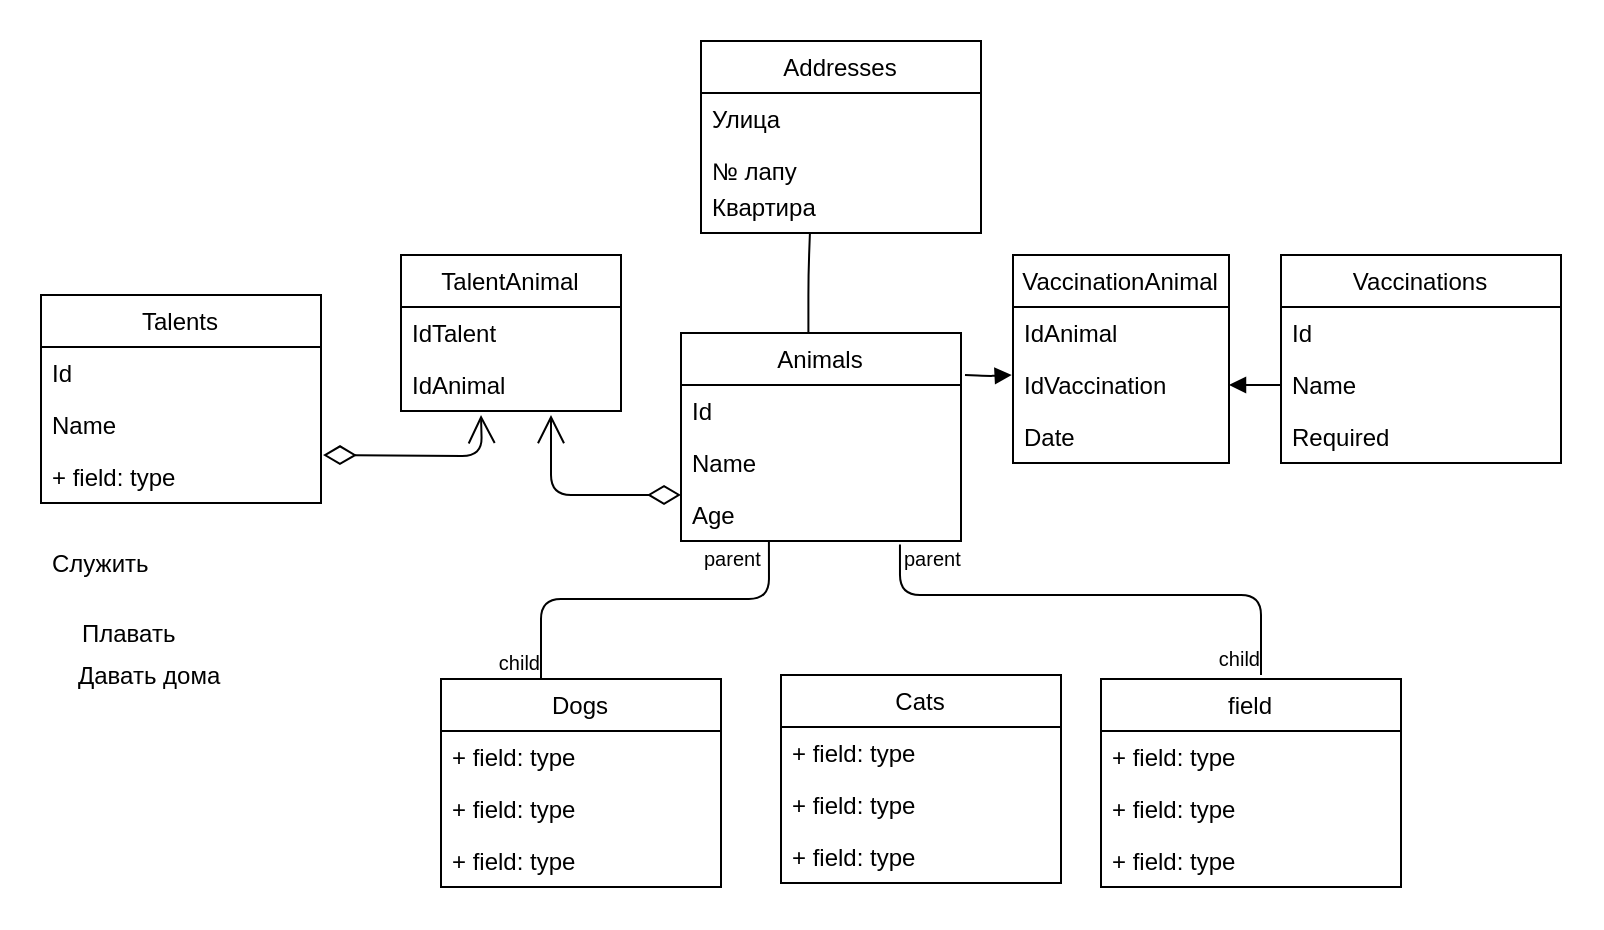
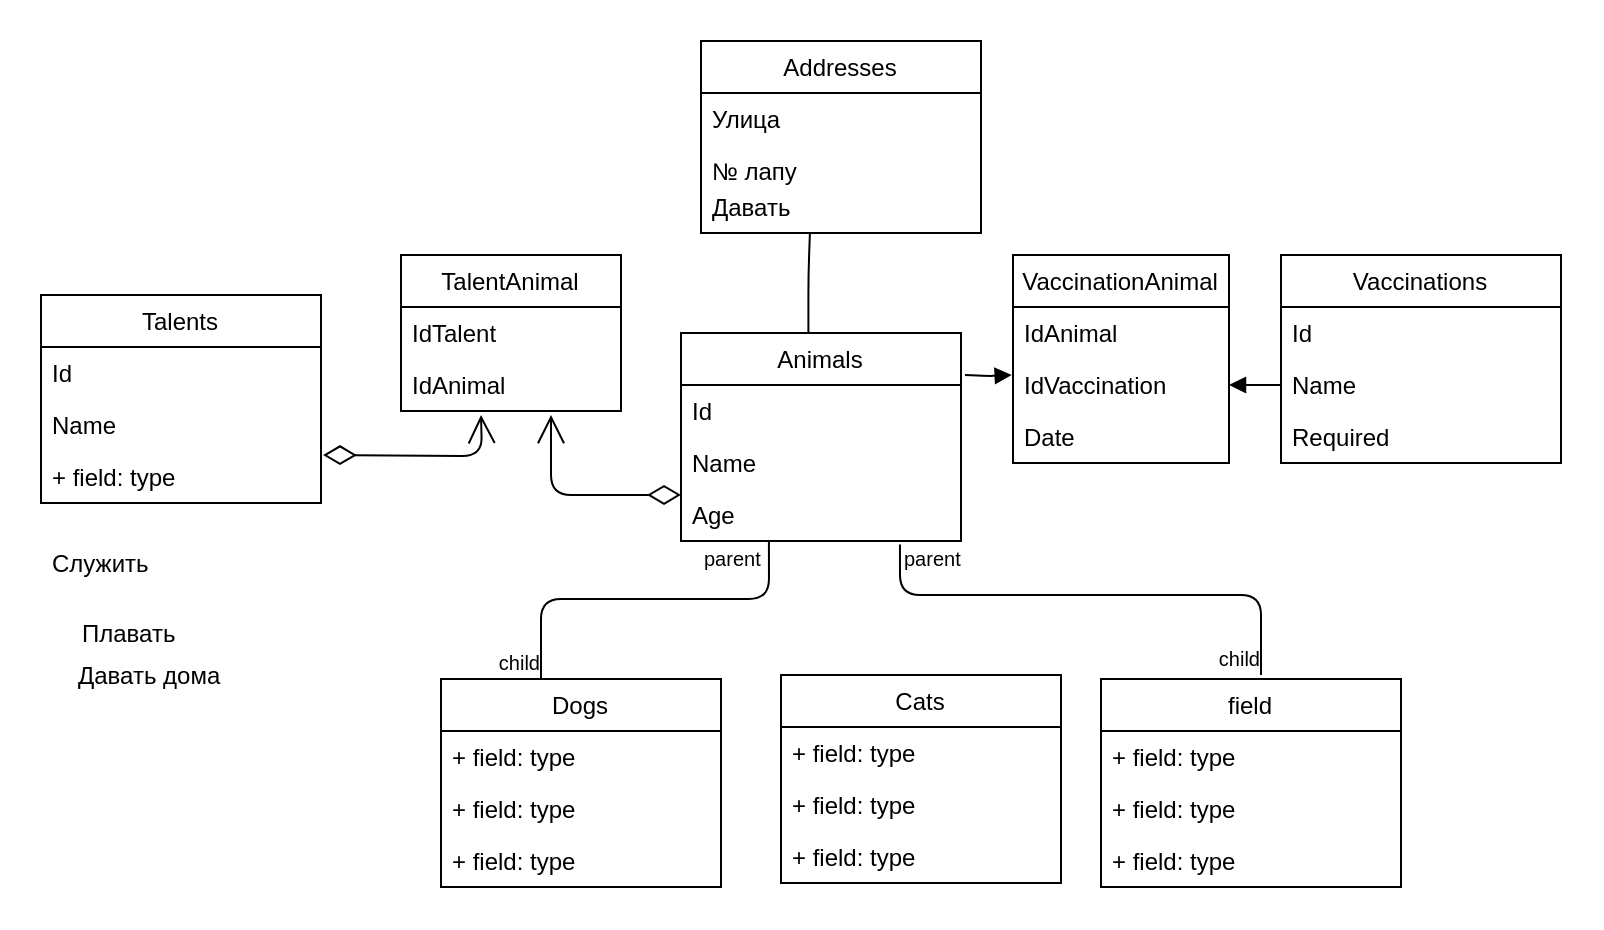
node "Квартира": label "Квартира" -> "Давать"
